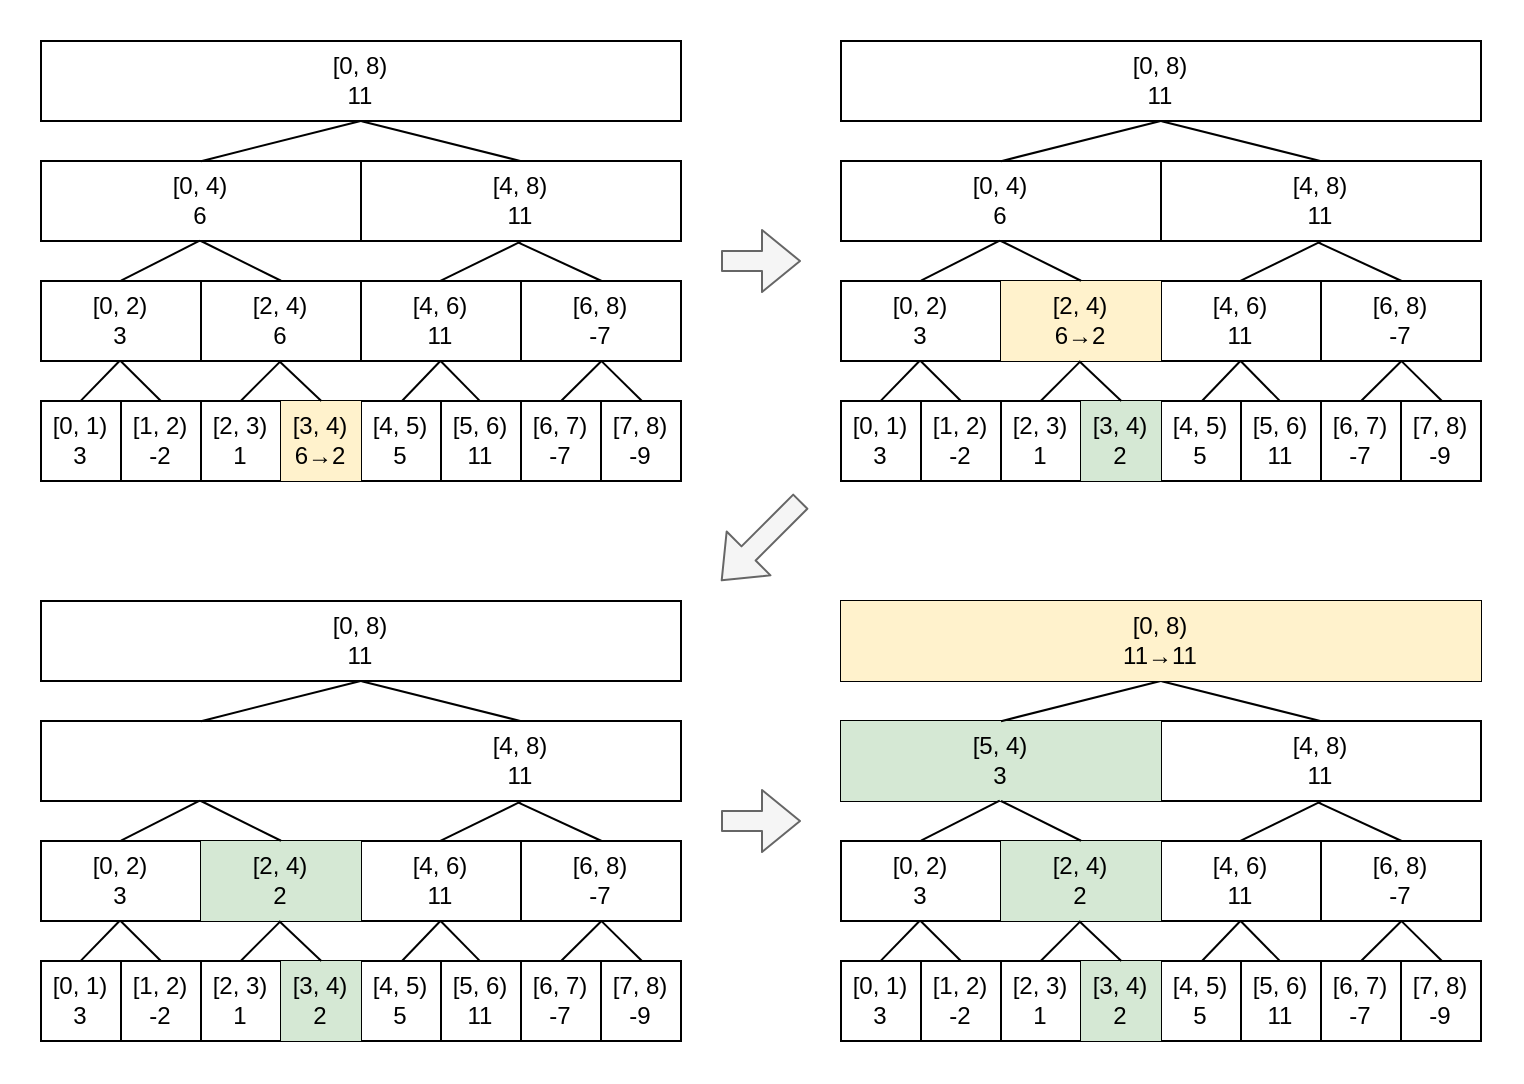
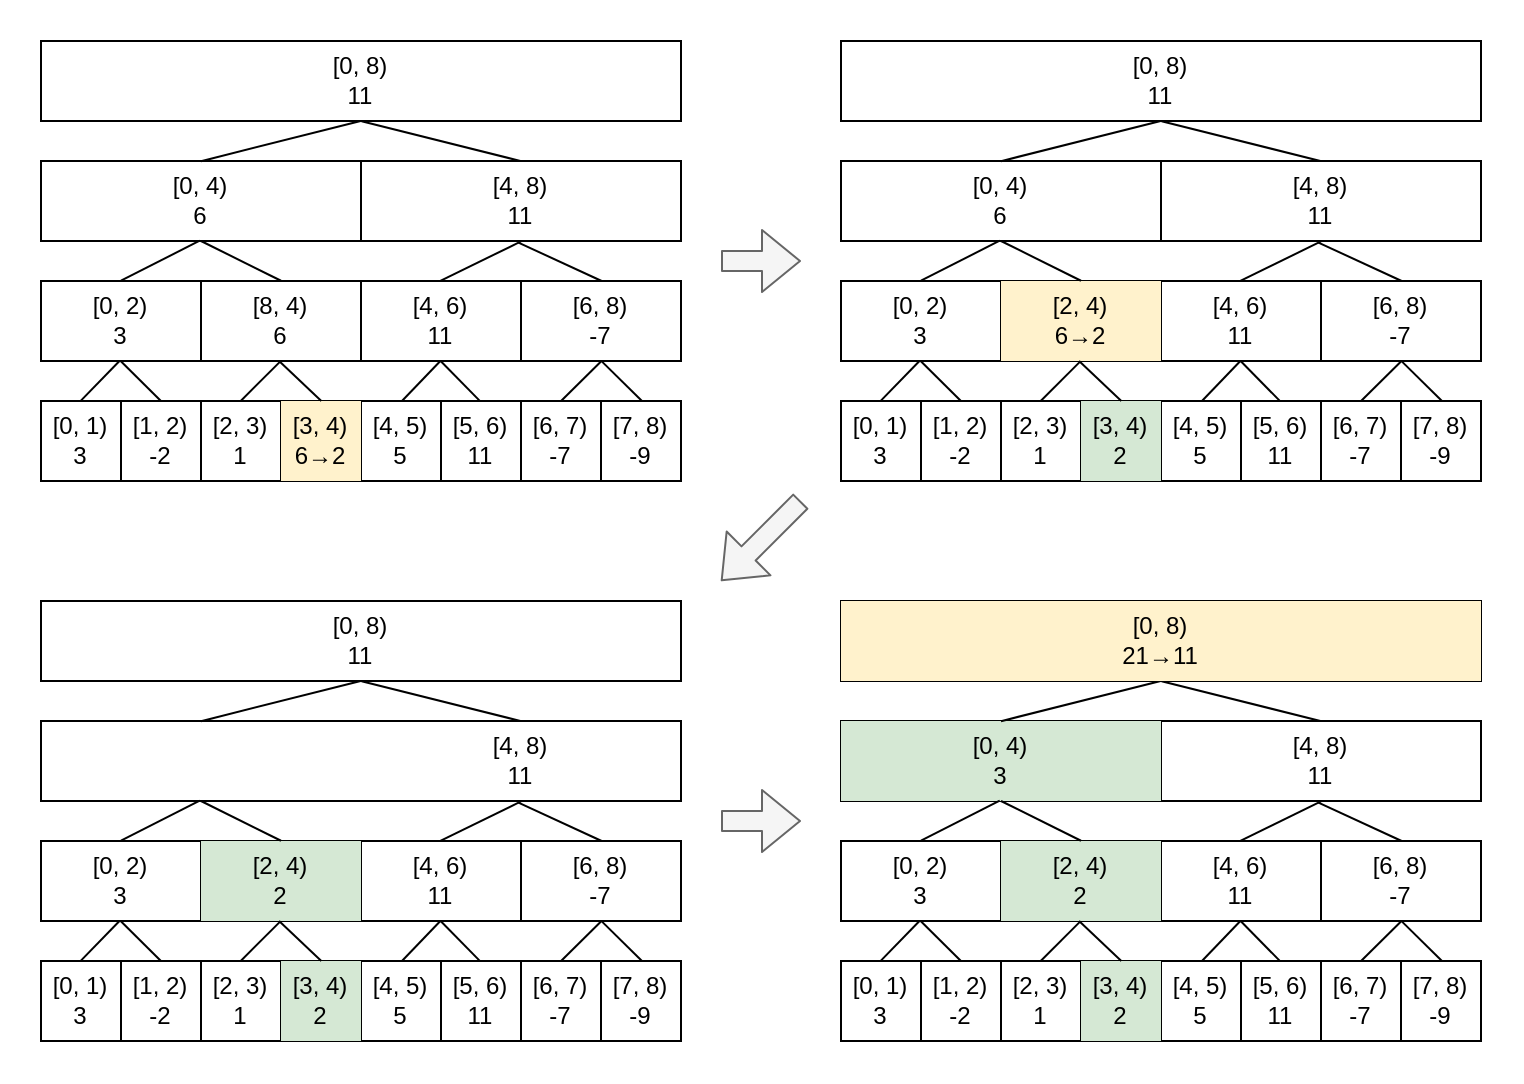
node "[2, 4) 6": label "[2, 4) 6" -> "[8, 4) 6"
node "[0, 8) 11→11": label "[0, 8) 11→11" -> "[0, 8) 21→11"
node "[5, 4) 3": label "[5, 4) 3" -> "[0, 4) 3"
